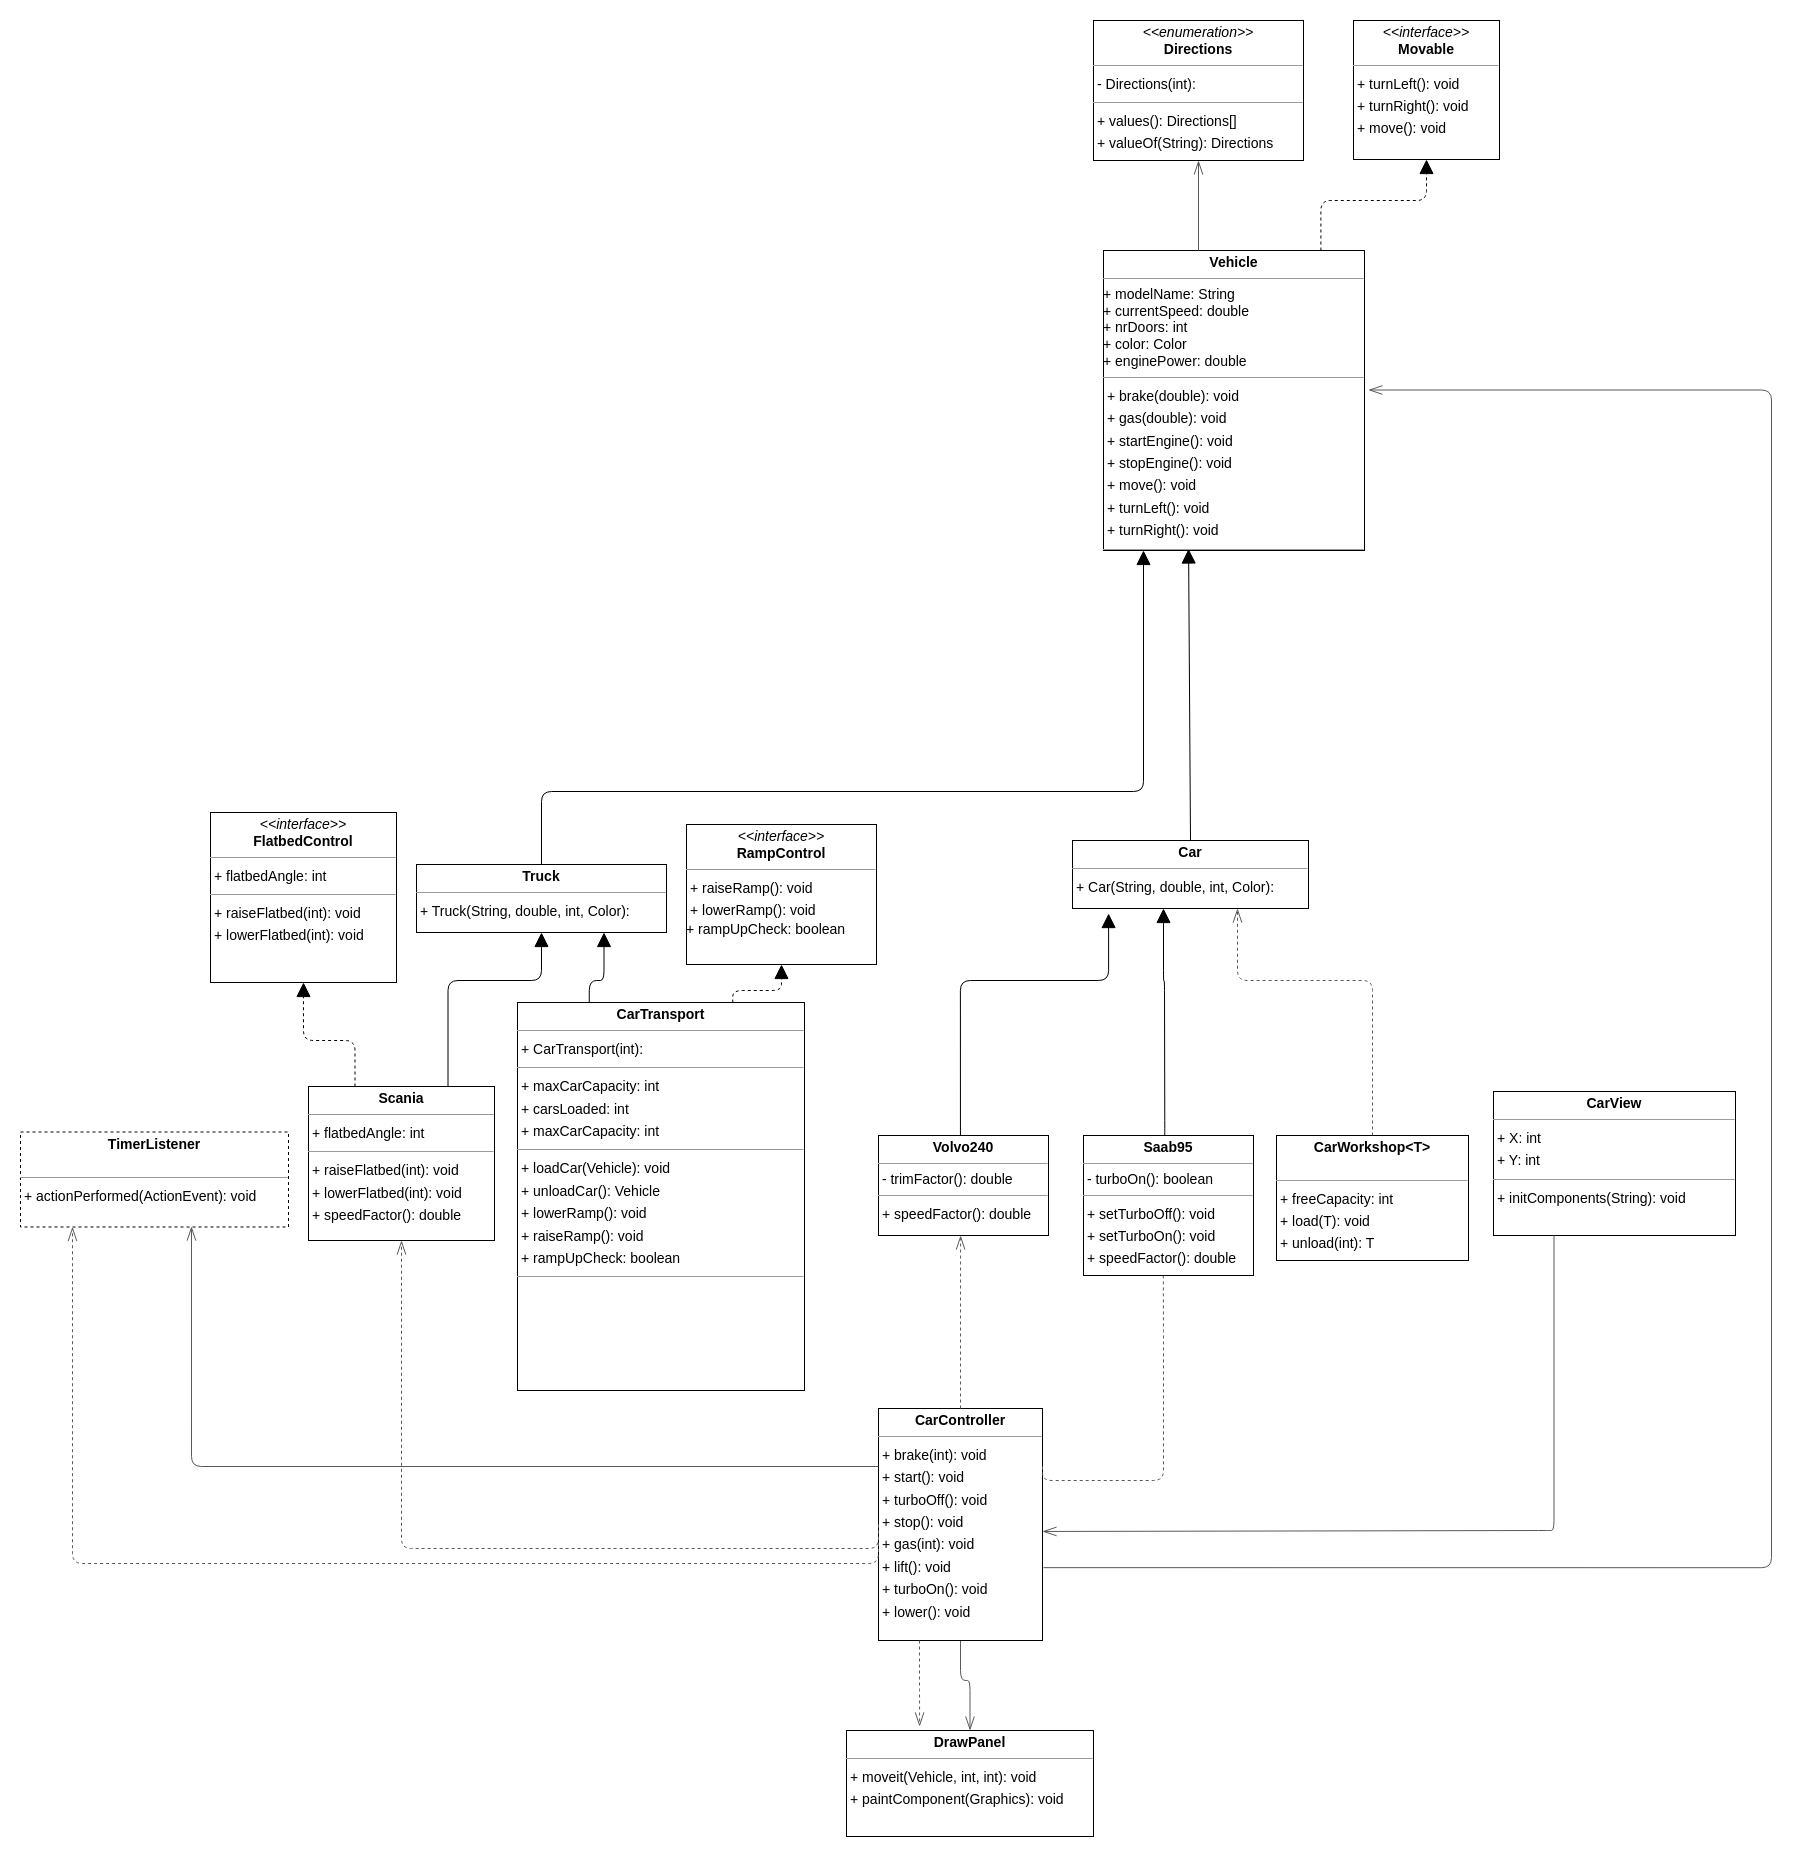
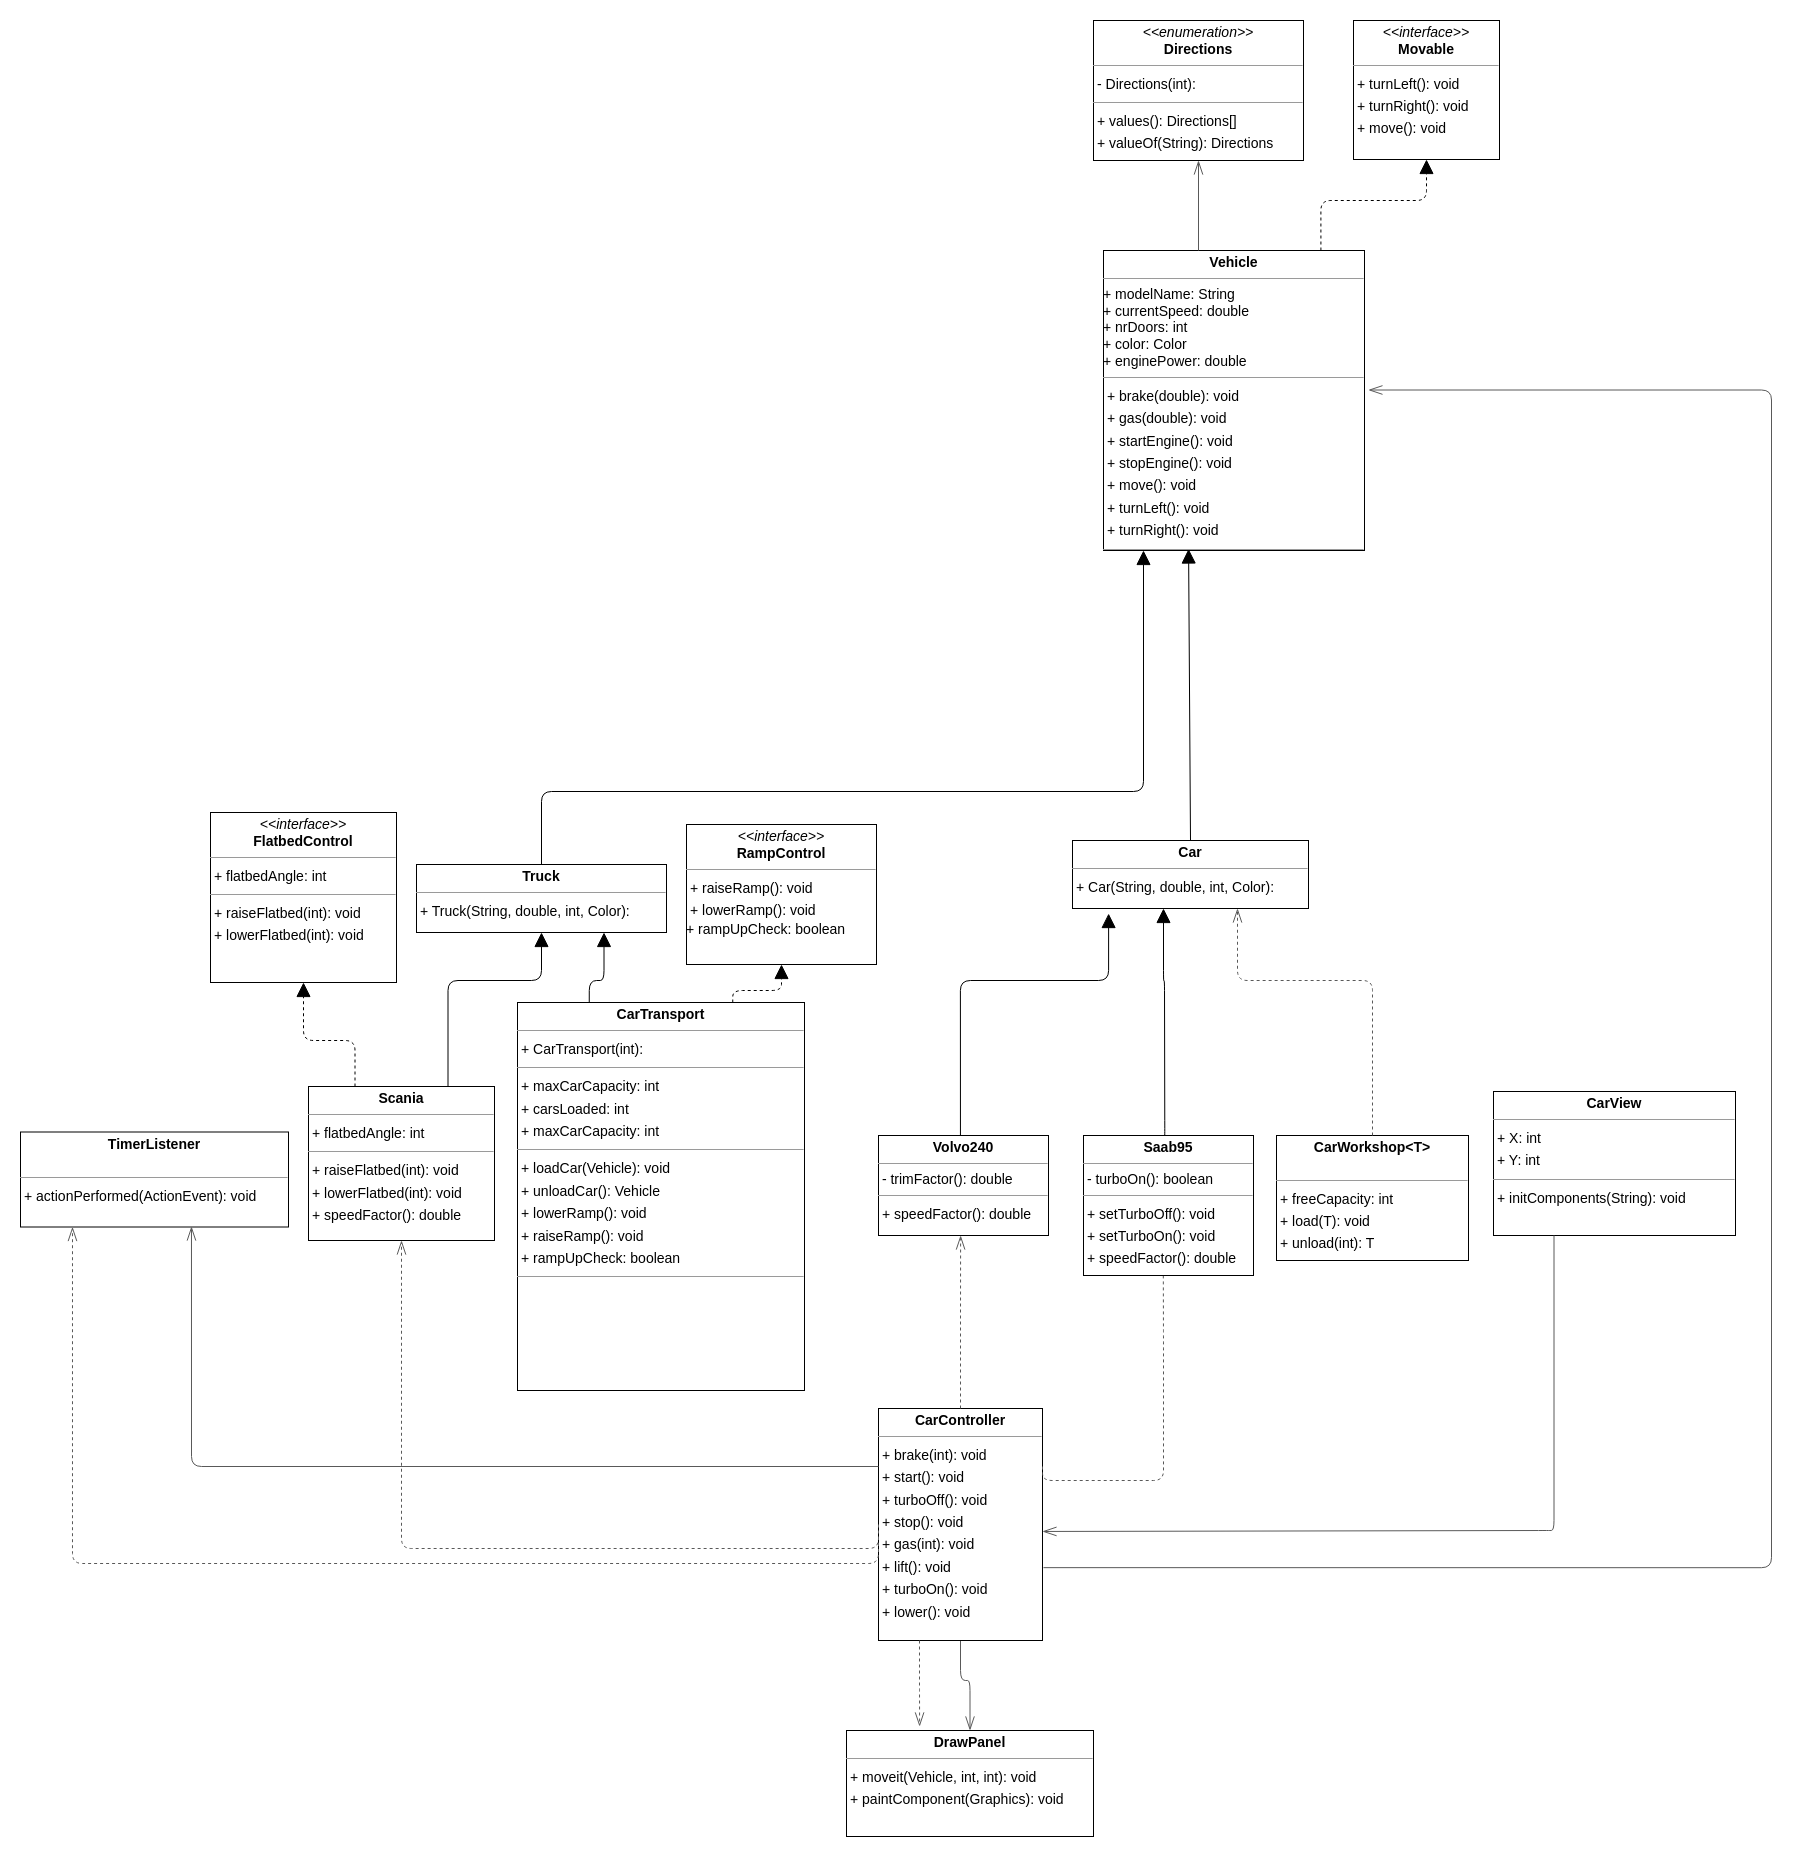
node "TimerListener + actionPerformed(ActionEvent): void": style dashed -> solid
